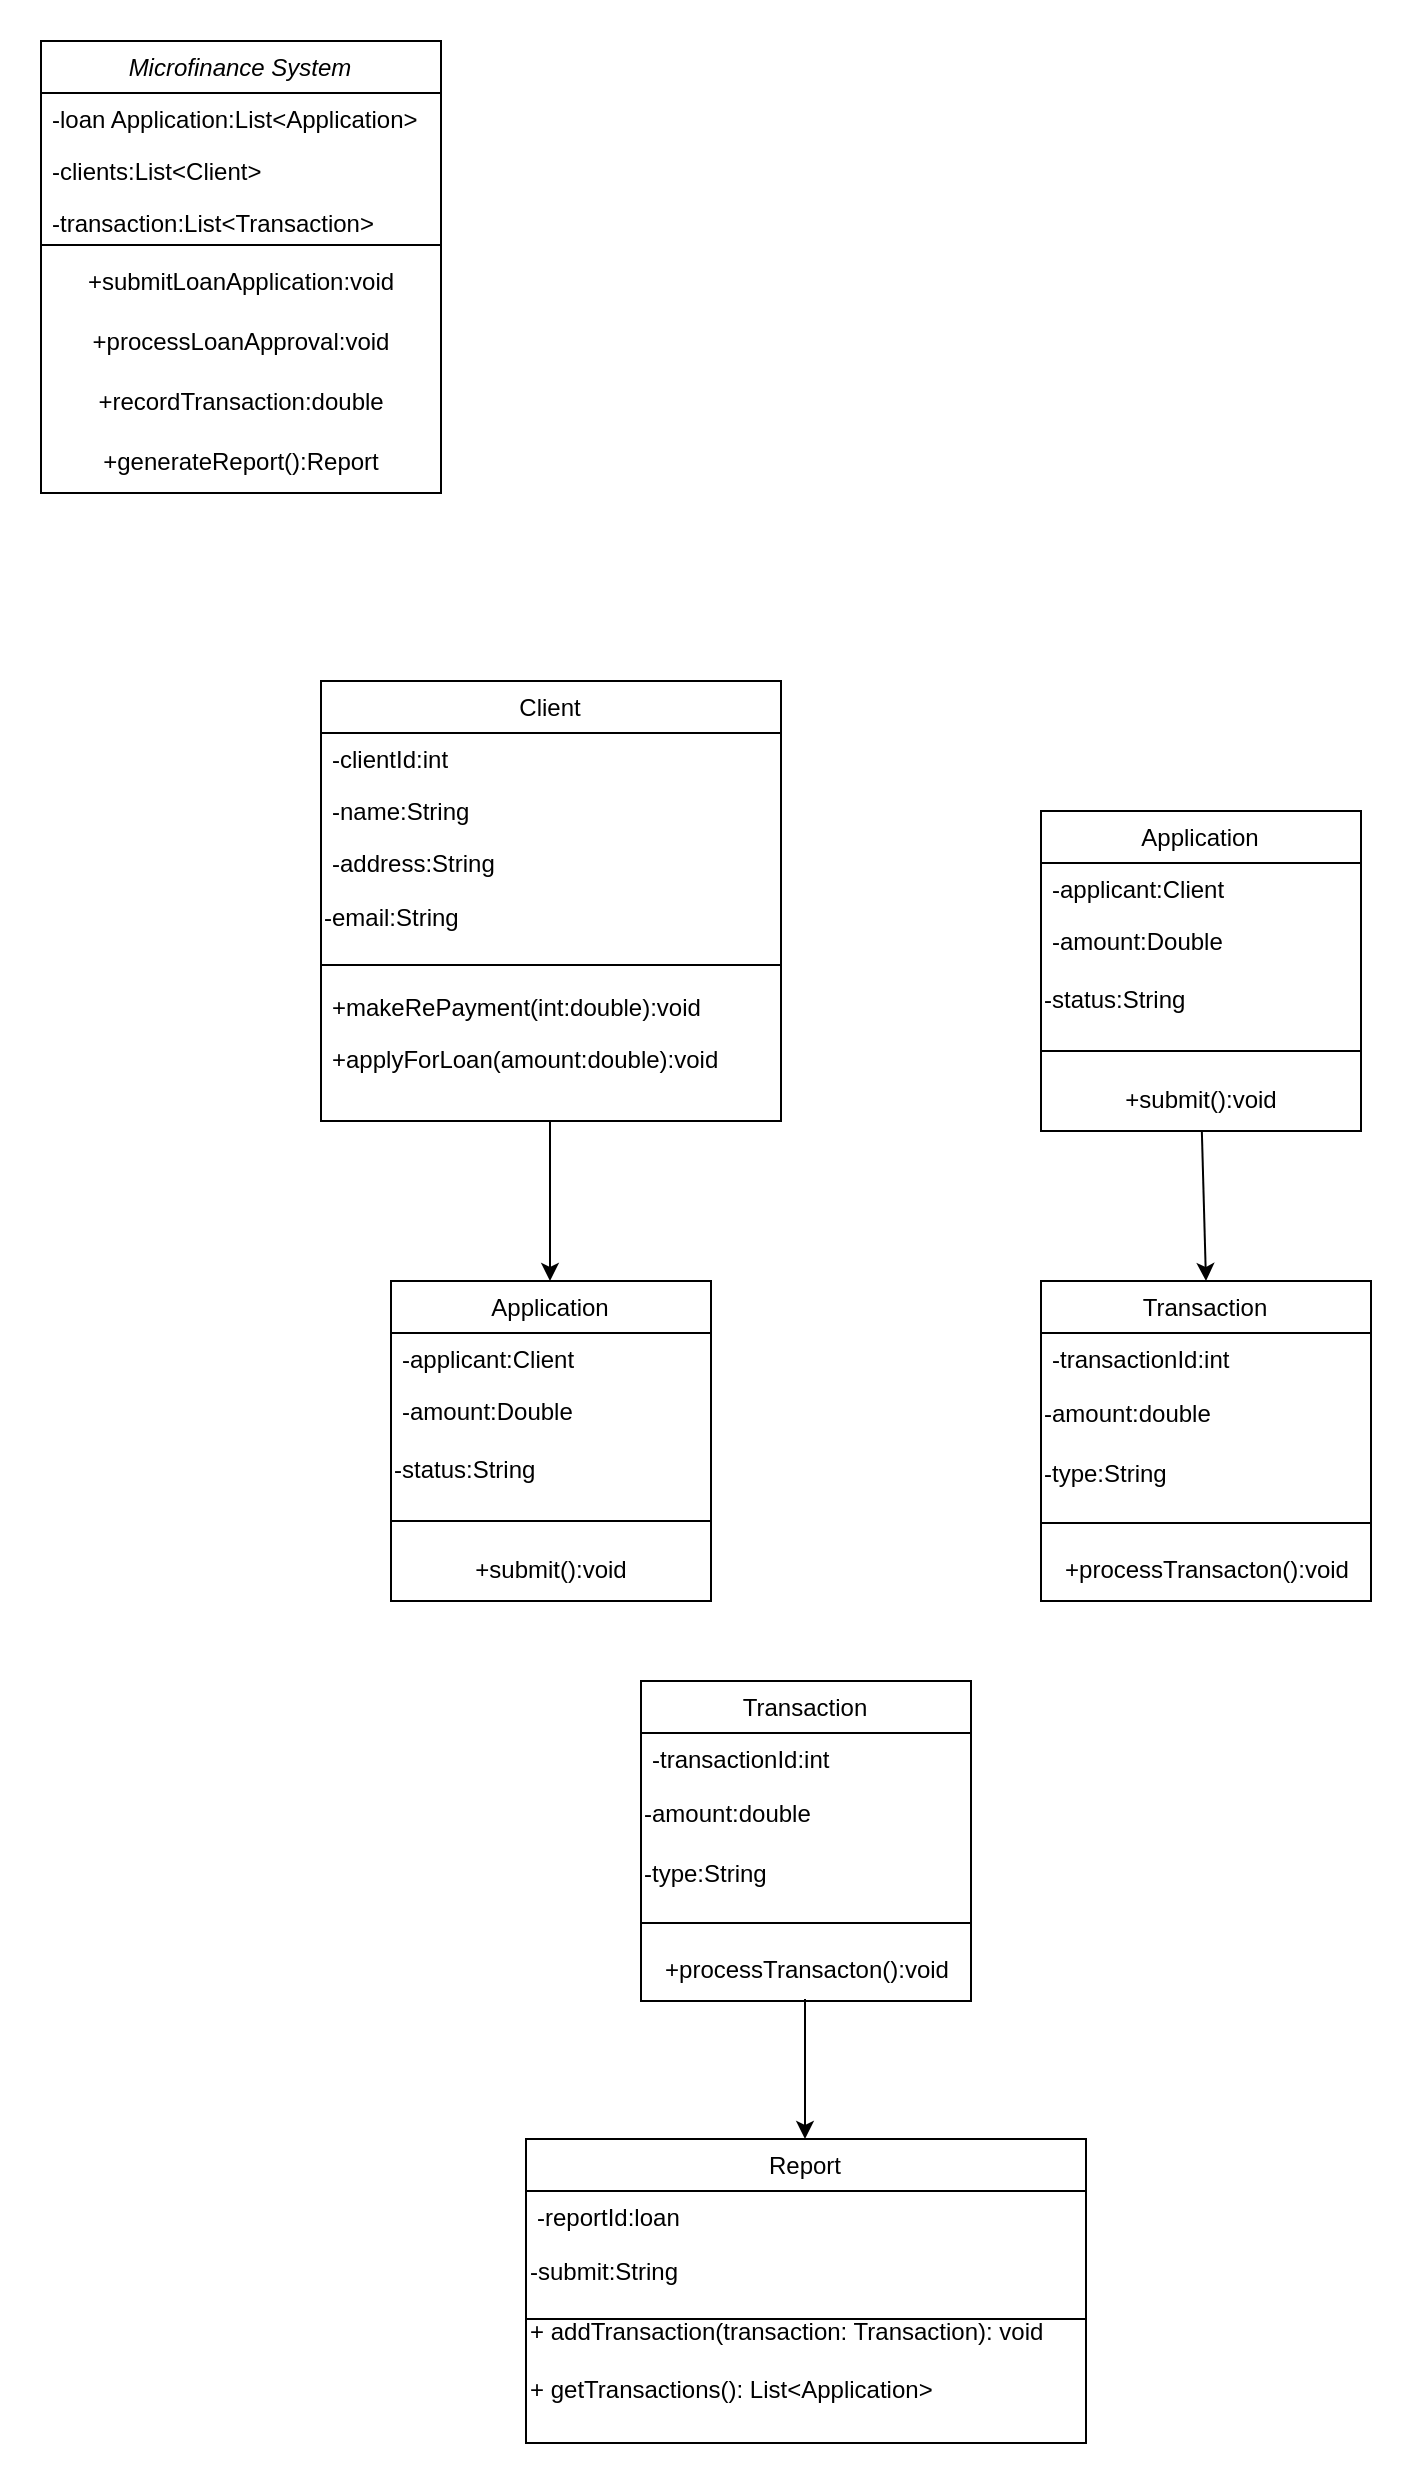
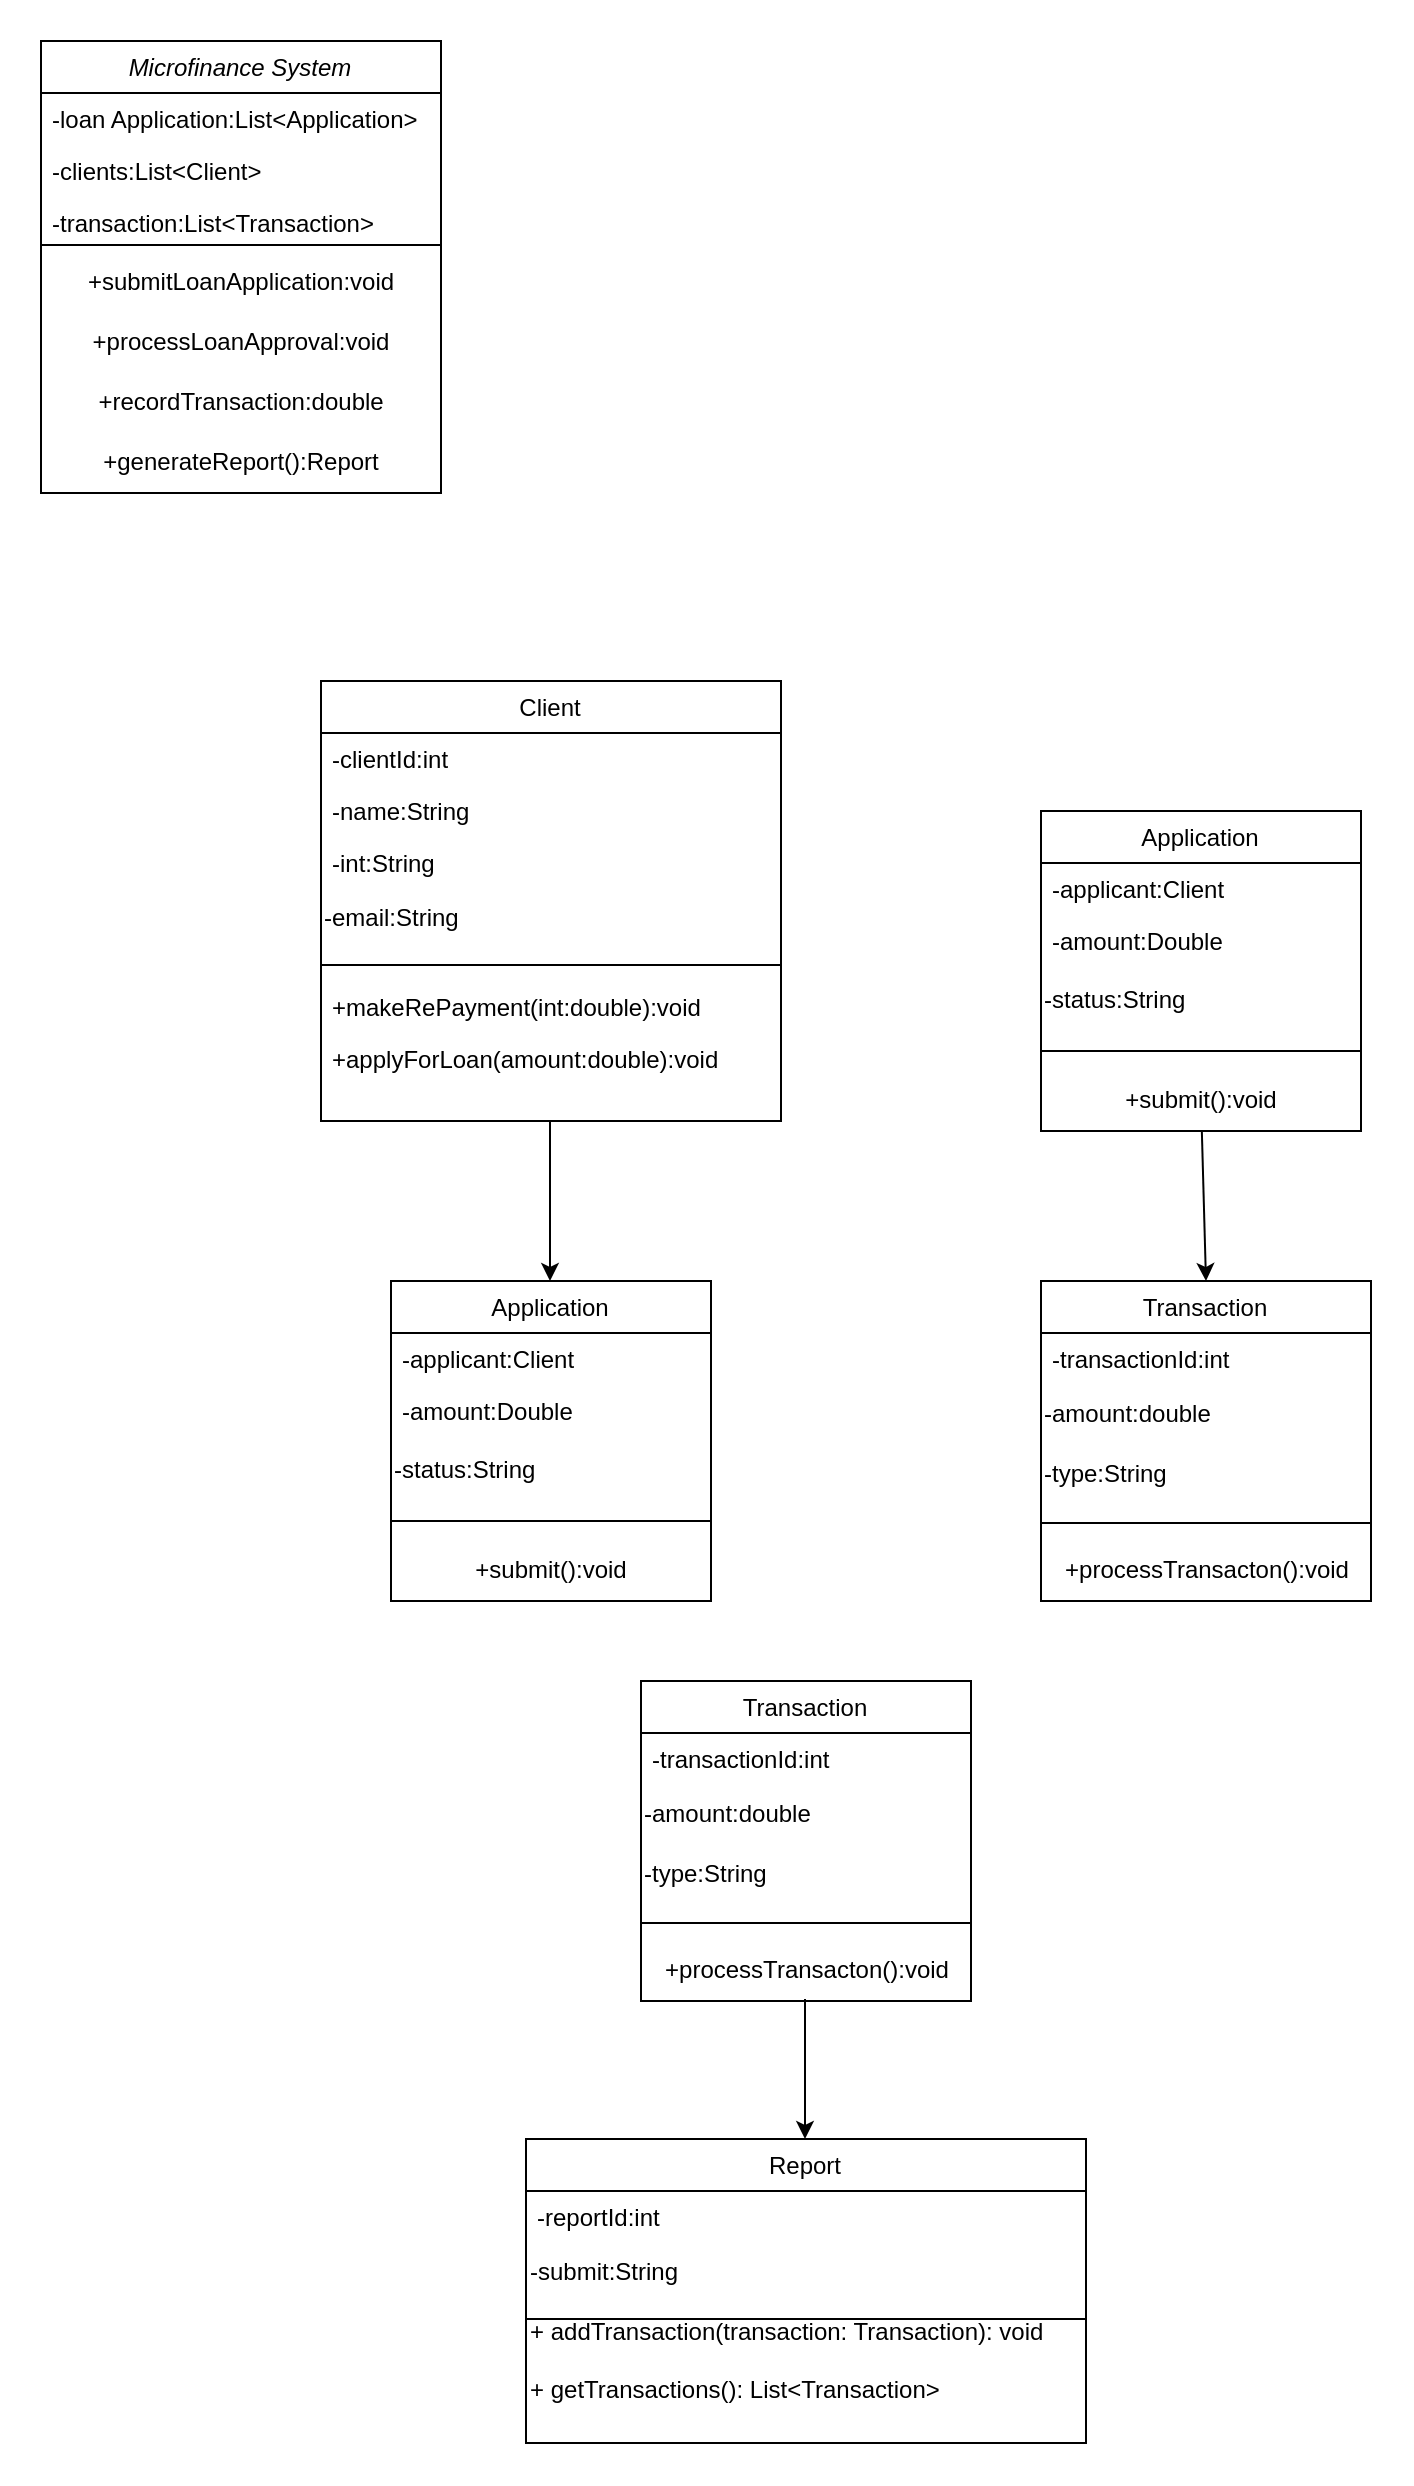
node "-address:String": label "-address:String" -> "-int:String"
node "-reportId:loan": label "-reportId:loan" -> "-reportId:int"
node "+ getTransactions(): List<Application>": label "+ getTransactions(): List<Application>" -> "+ getTransactions(): List<Transaction>"
